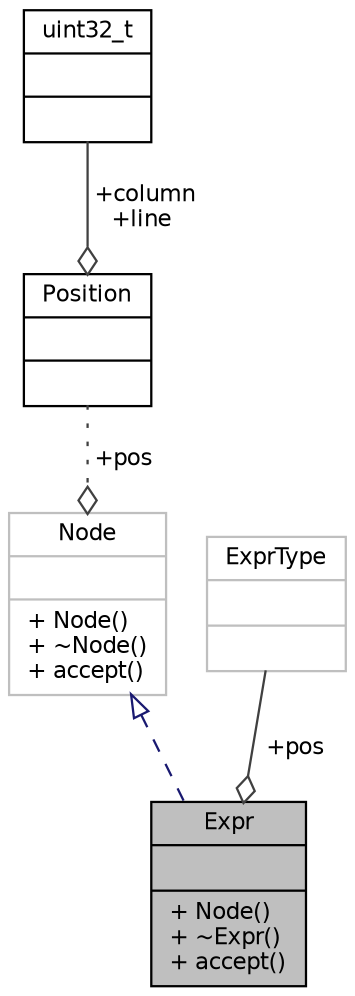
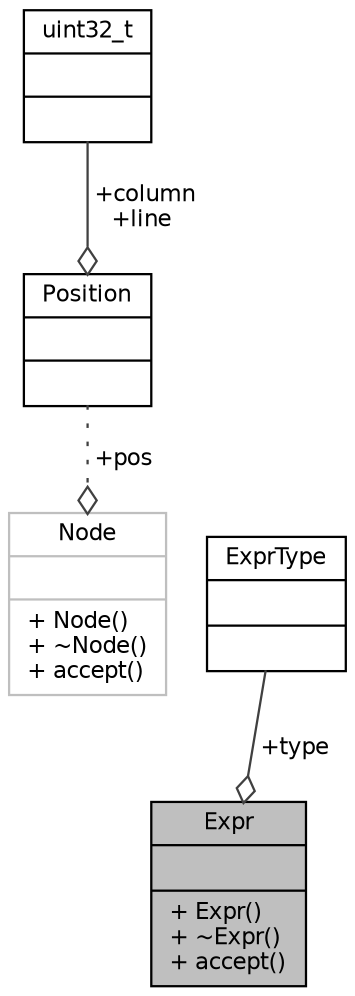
node "ExprType": color grey75 -> black
edge "ExprType" -> "Expr": label " +pos" -> " +type"
edge "Expr" -> "Node": removed
node "Expr": text "+ Node()" -> "+ Expr()"
